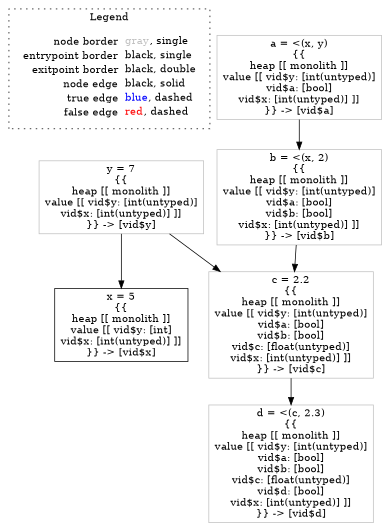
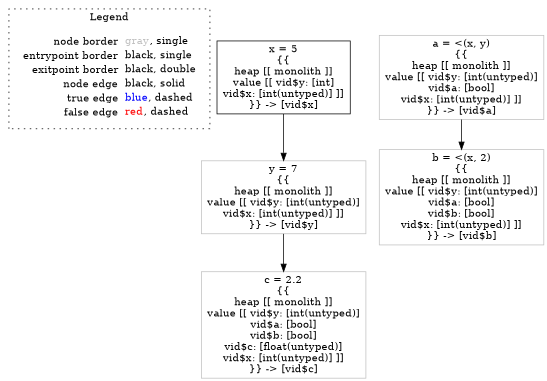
edge "b = <(x, 2)" -> "c = 2.2": removed
edge "y = 7" -> "x = 5": reversed
node "d = <(c, 2.3)": removed
